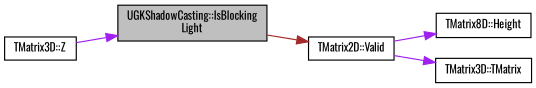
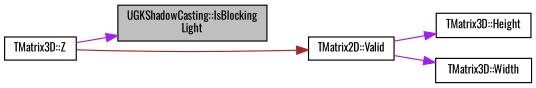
node "TMatrix8D::Height": label "TMatrix8D::Height" -> "TMatrix3D::Height"
edge "UGKShadowCasting::IsBlocking Light" -> "TMatrix2D::Valid": now "TMatrix3D::Z" -> "TMatrix2D::Valid"
node "TMatrix3D::TMatrix": label "TMatrix3D::TMatrix" -> "TMatrix3D::Width"
